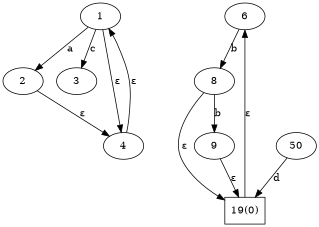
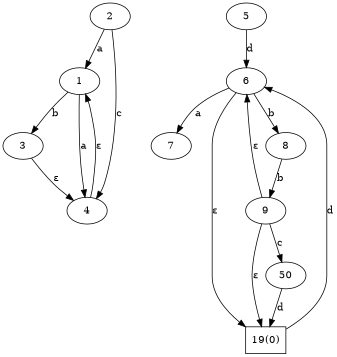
node "5": added
edge "1" -> "2": reversed
edge "1" -> "3": label "c" -> "b"
edge "1" -> "4": label "ε" -> "a"
edge "2" -> "4": label "ε" -> "c"
edge "19(0)" -> "6": label "ε" -> "d"
node "7": added
edge "8" -> "19(0)": now "6" -> "19(0)"
edge "9" -> "6": added, label "ε"
edge "3" -> "4": added, label "ε"
edge "9" -> "50": added, label "c"
